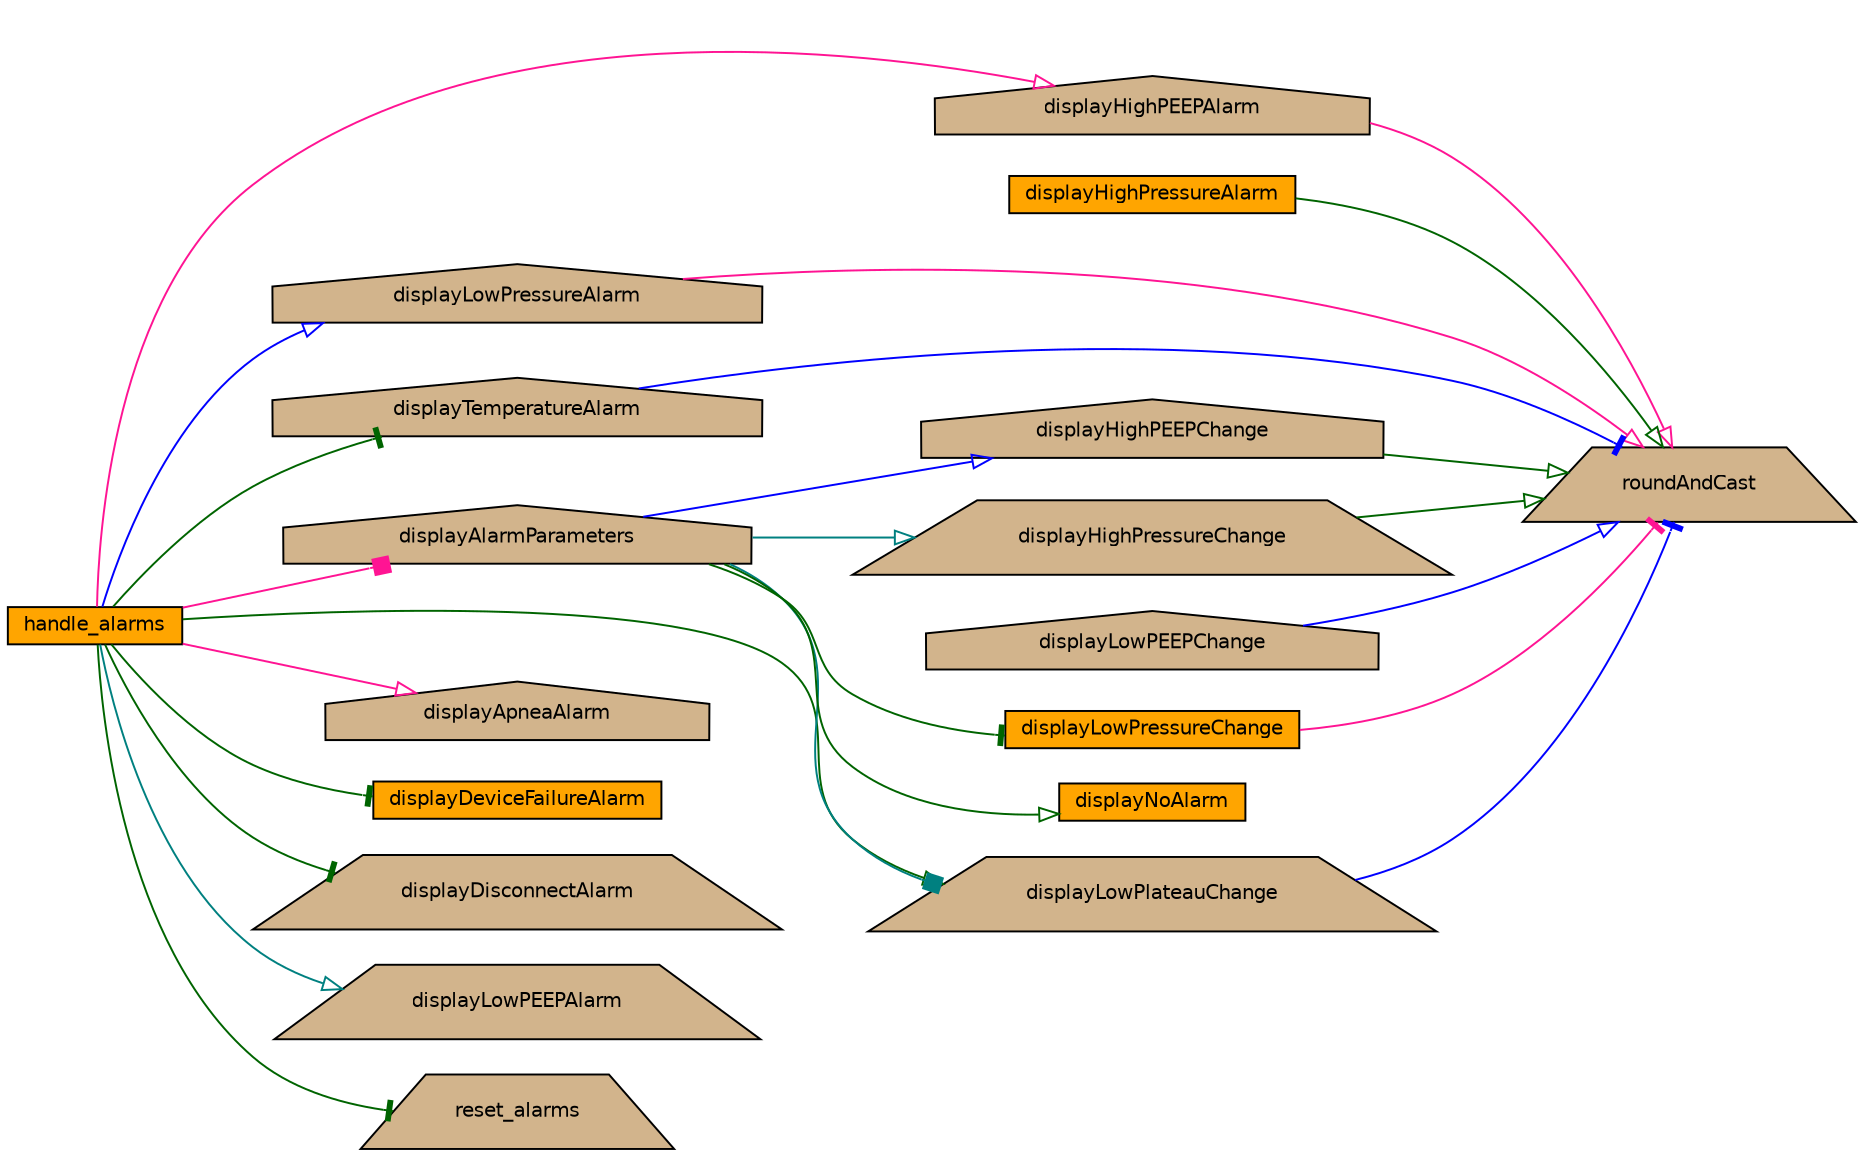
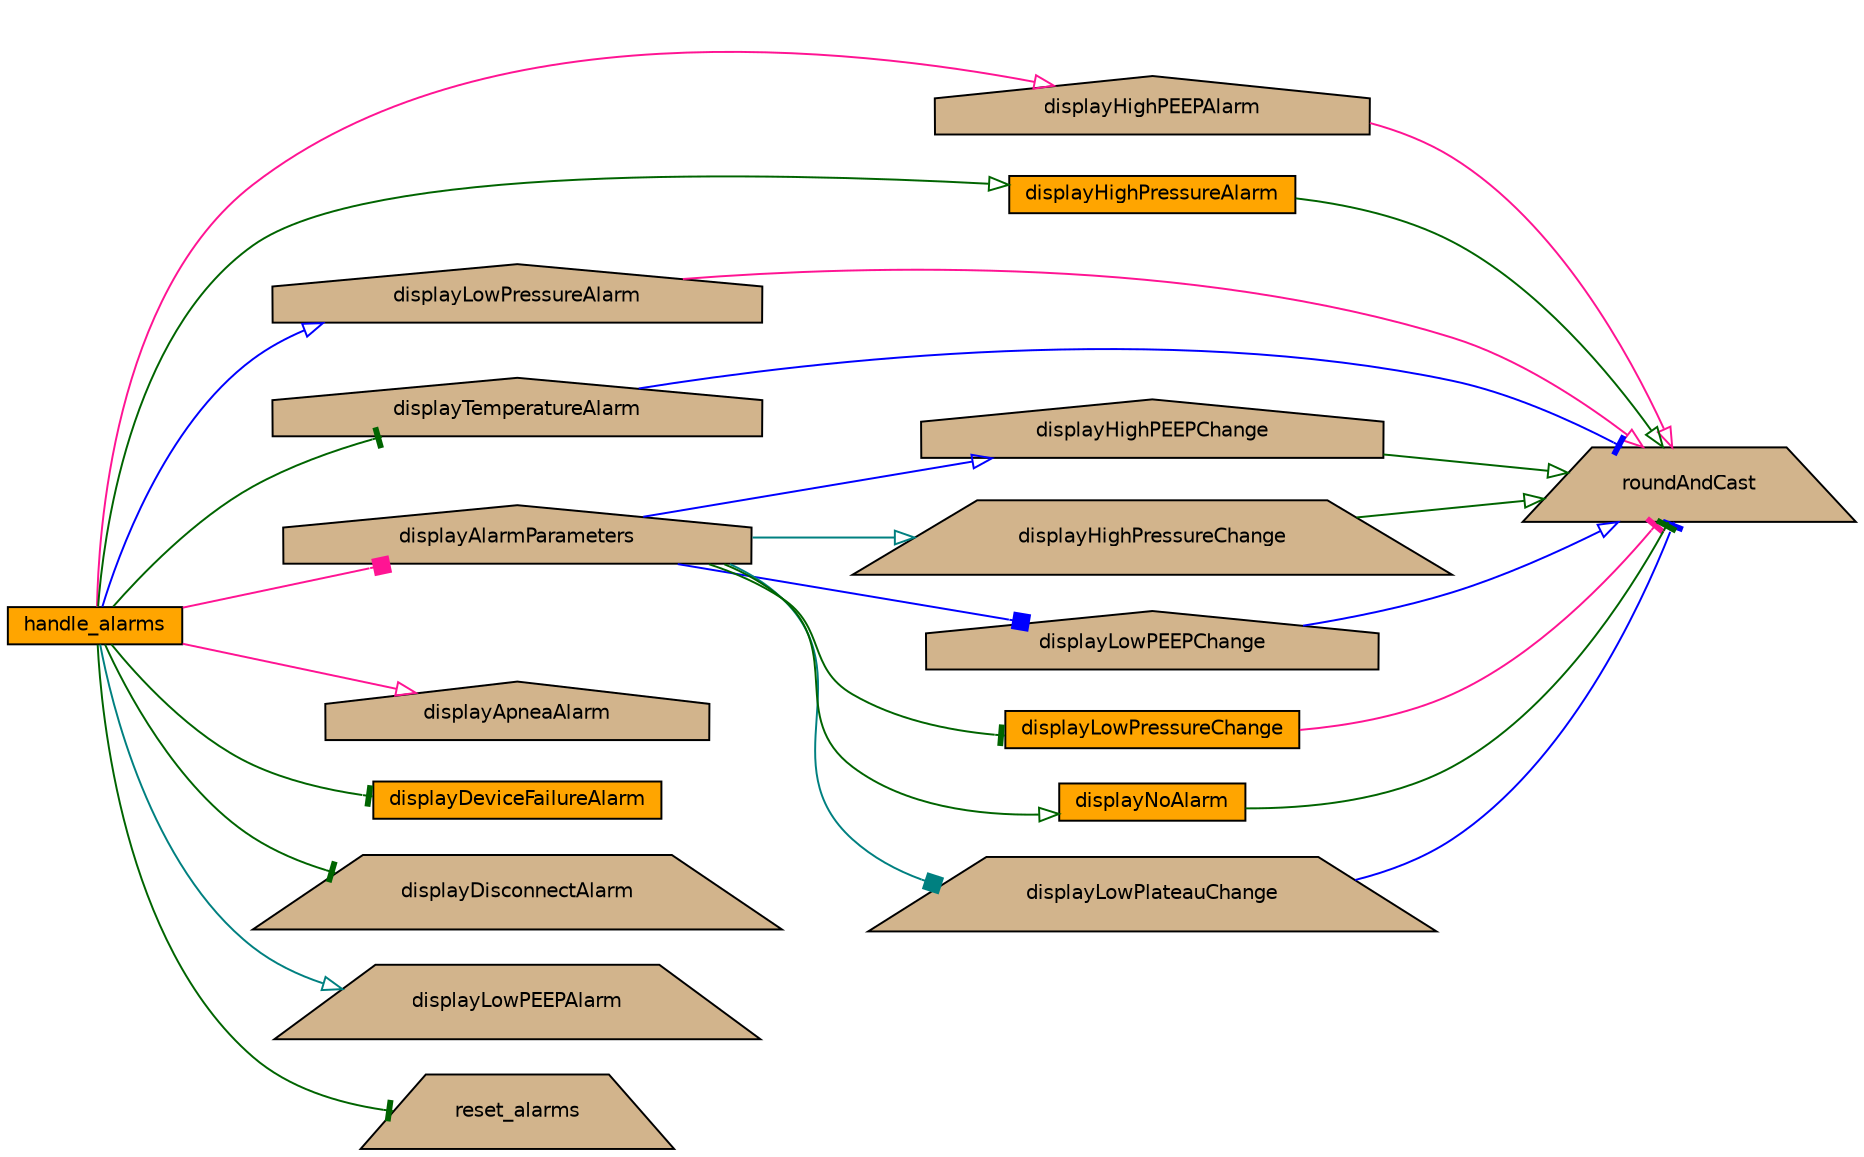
edge "displayAlarmParameters" -> "displayLowPEEPChange": added
edge "handle_alarms" -> "displayLowPlateauChange": now "handle_alarms" -> "displayHighPressureAlarm"
edge "displayNoAlarm" -> "roundAndCast": added
